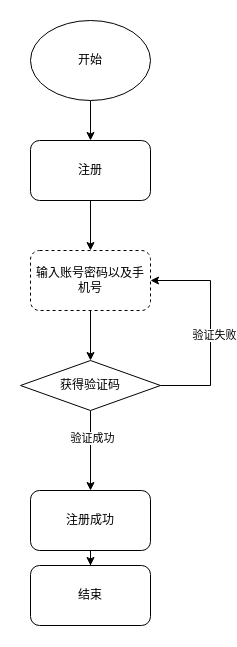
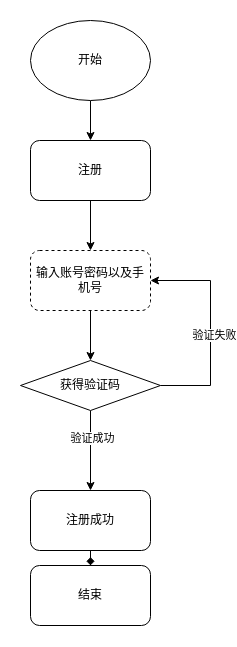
edge "注册成功" -> "结束": arrowhead classic -> diamond
